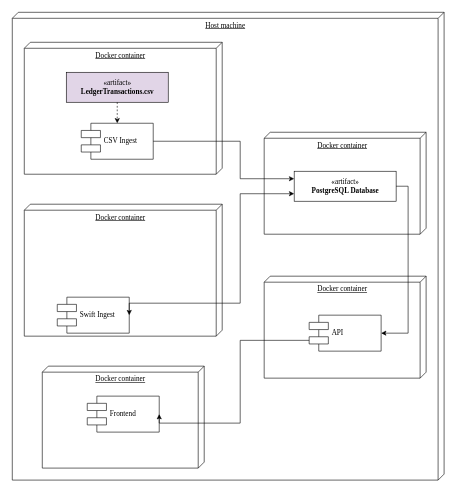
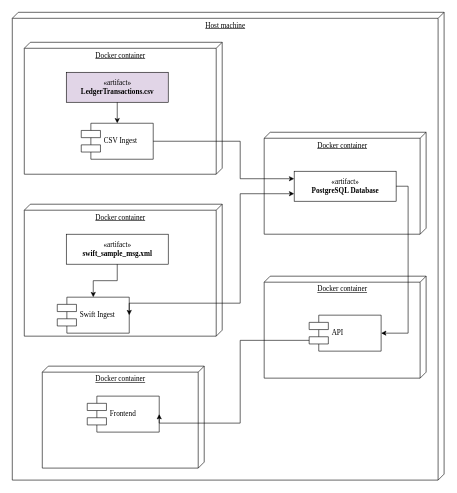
edge "«artifact» LedgerTransactions.csv" -> "CSV Ingest": style dashed -> solid
node "«artifact» swift_sample_msg.xml": added
edge "«artifact» swift_sample_msg.xml" -> "Swift Ingest": added
